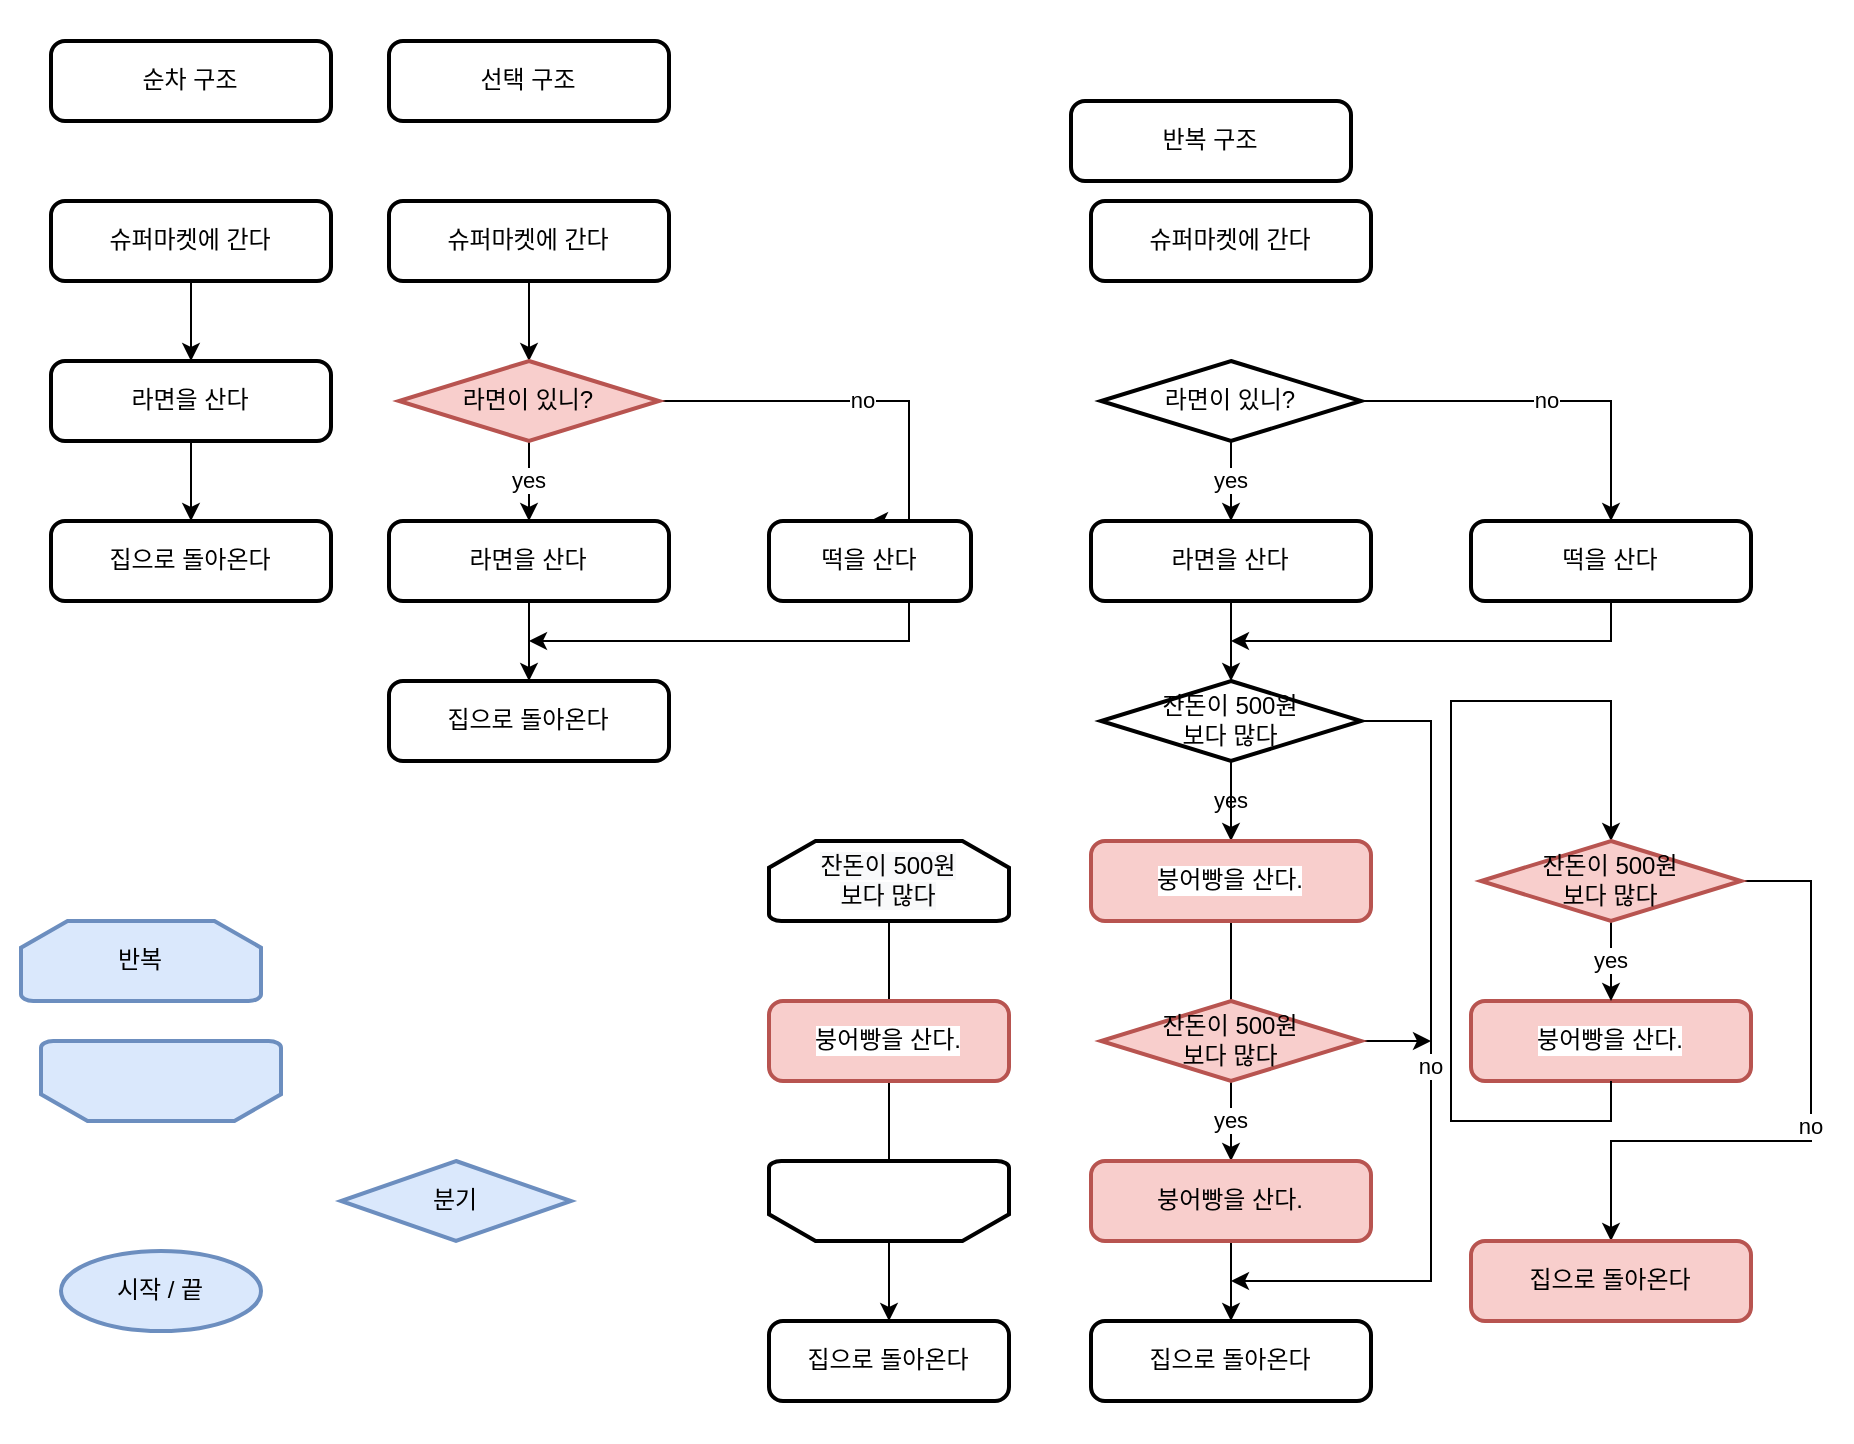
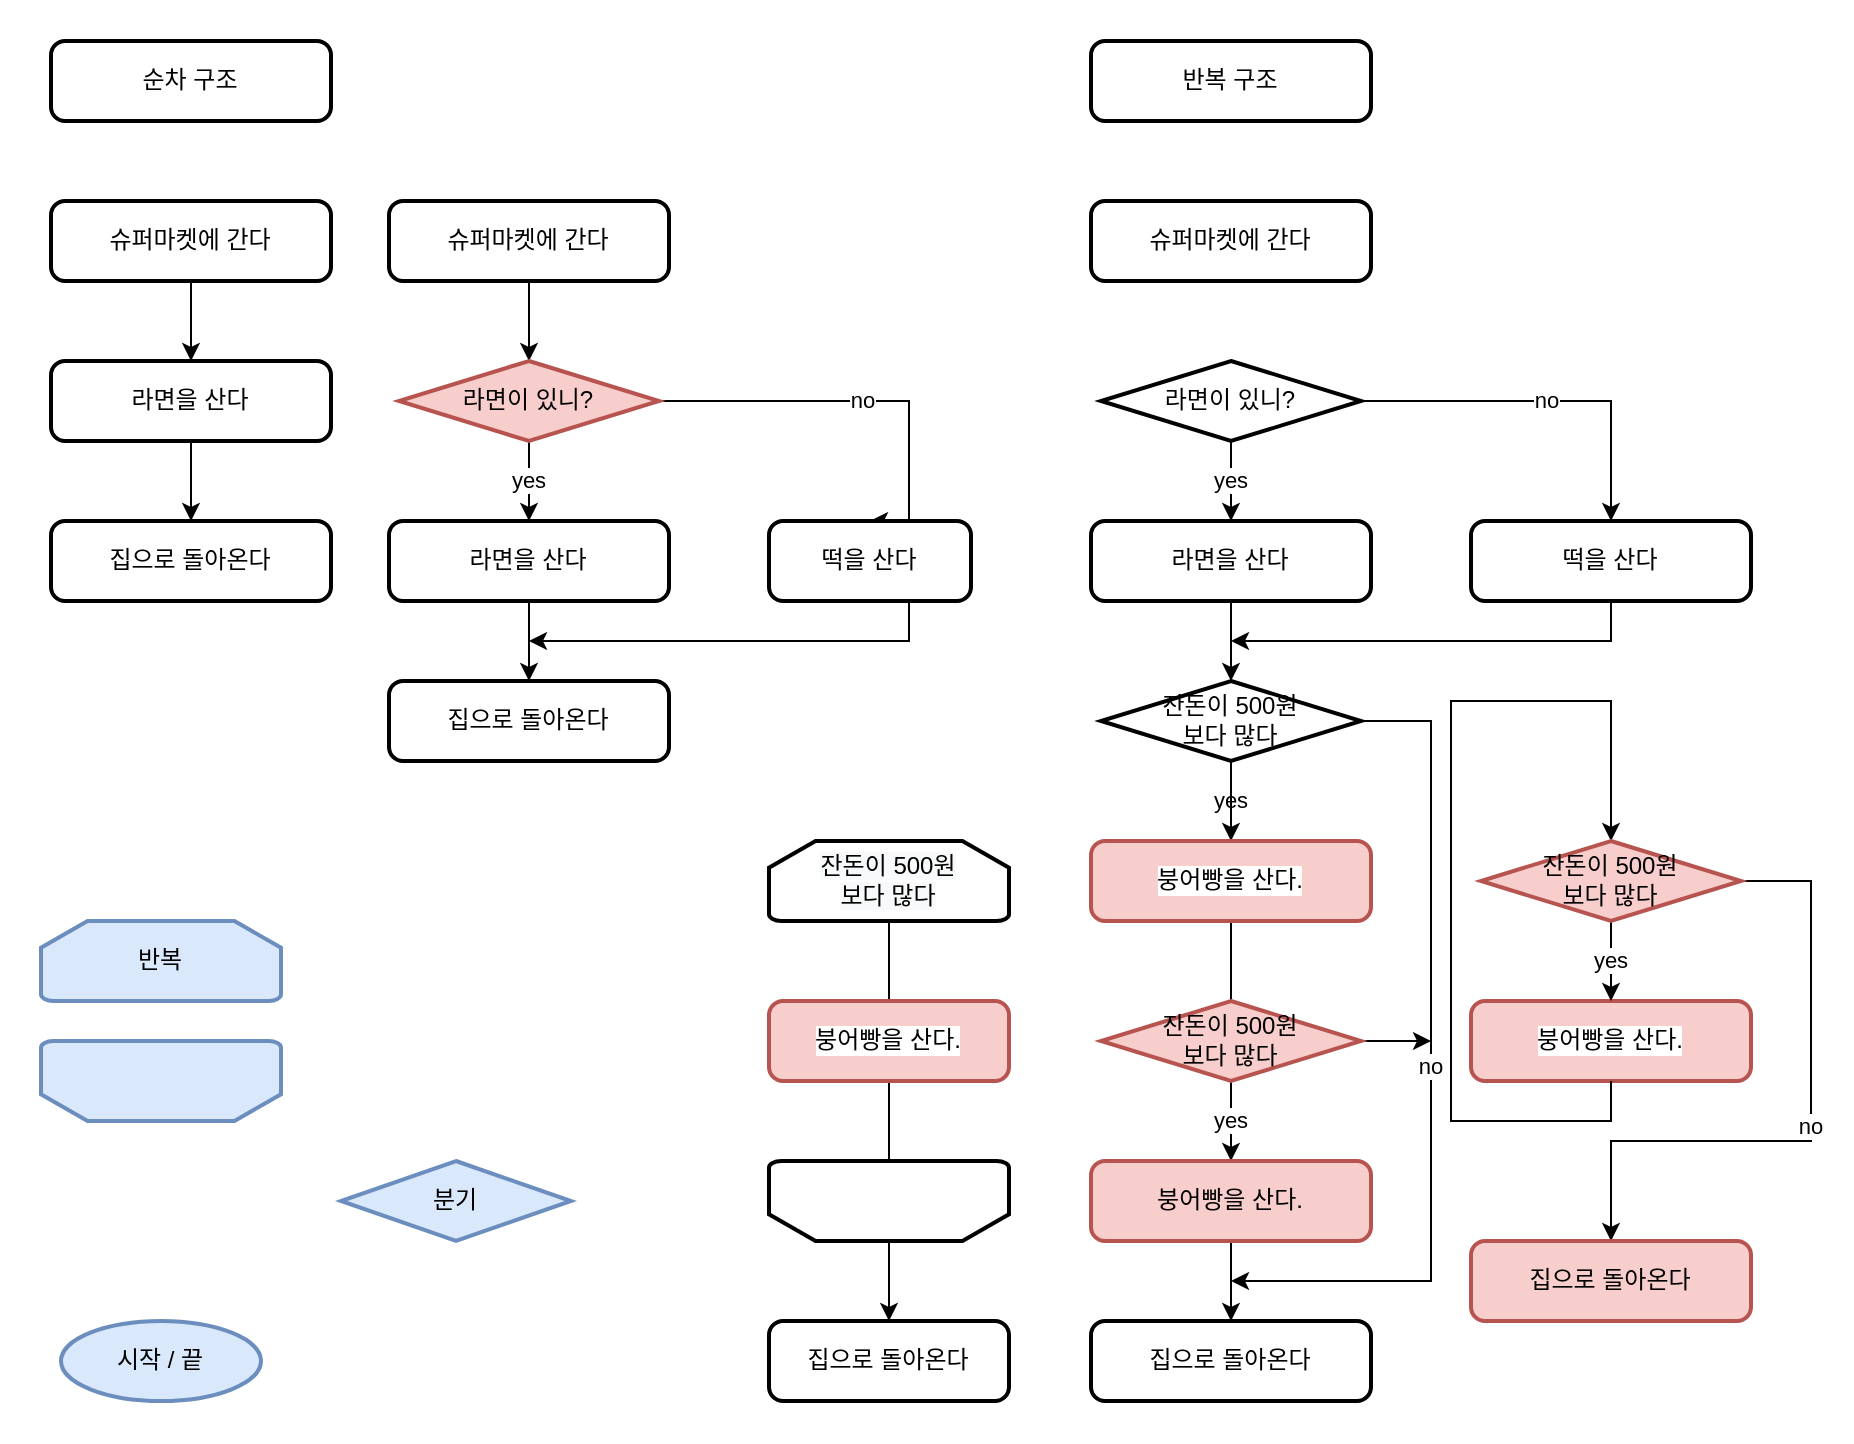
node "선택 구조": removed
node "반복 구조": moved (1211, 141) -> (1231, 81)
node "반복": moved (141, 961) -> (161, 961)
node "시작 / 끝": moved (161, 1291) -> (161, 1361)
